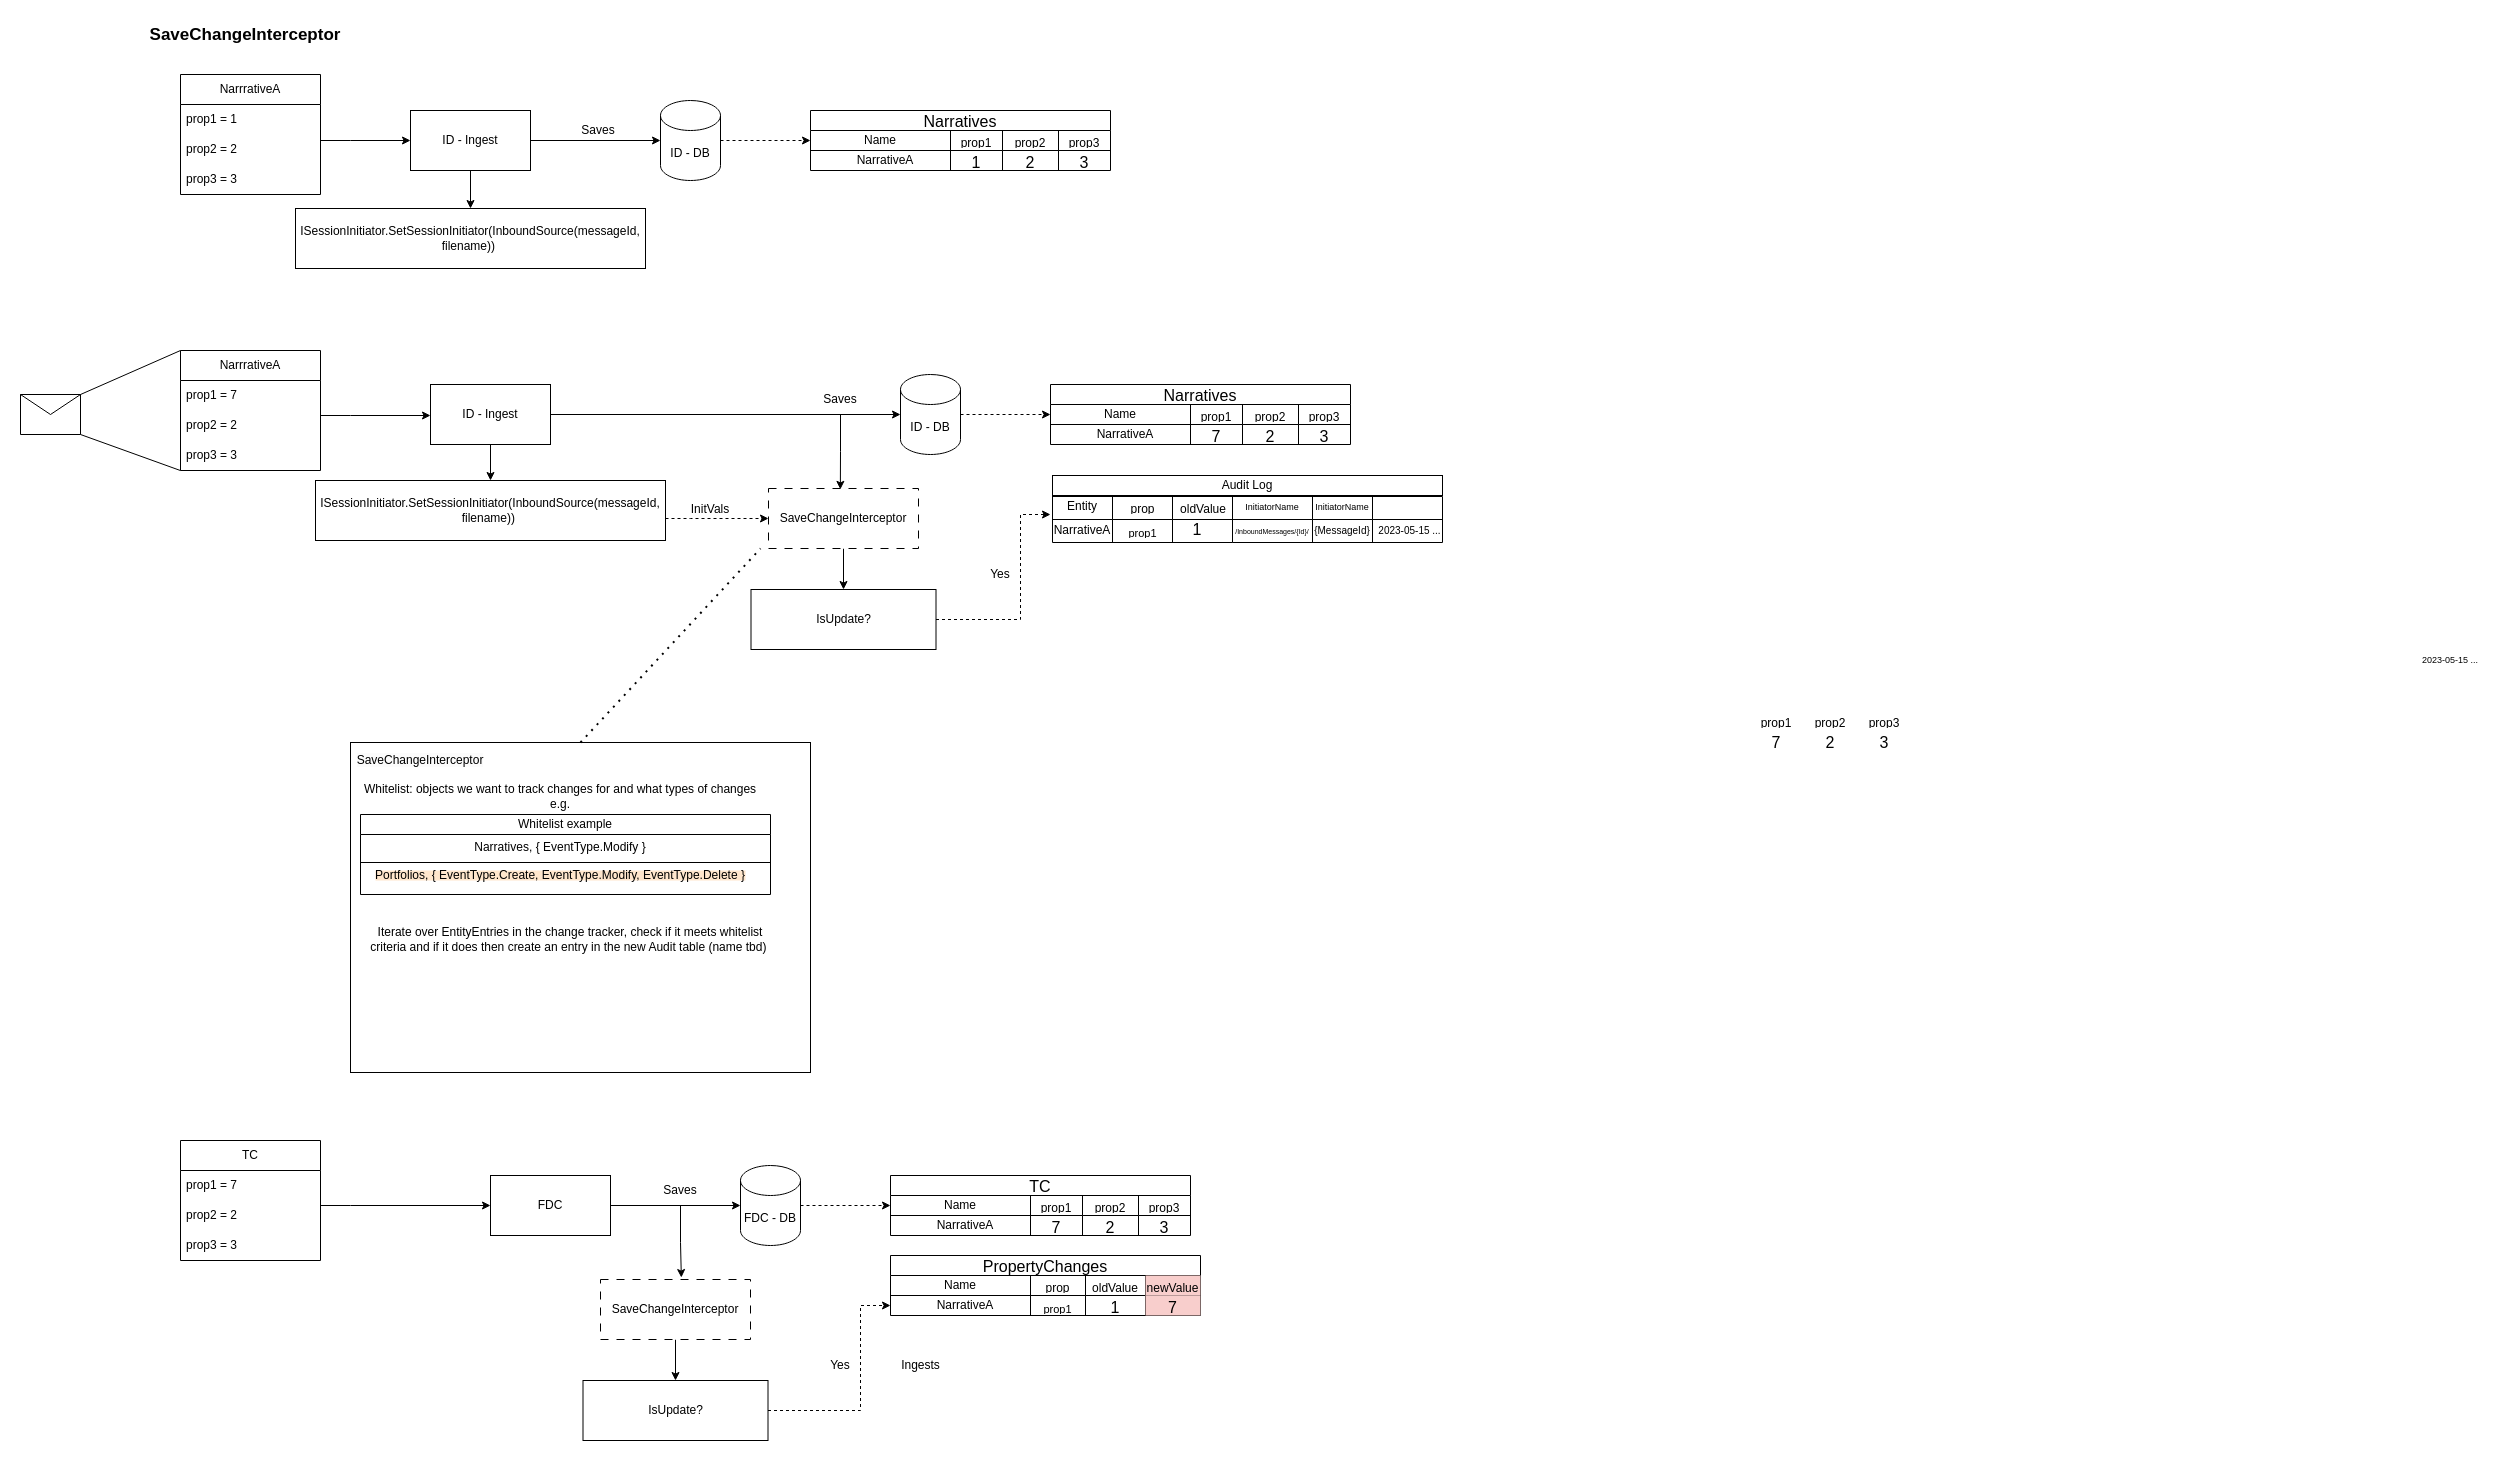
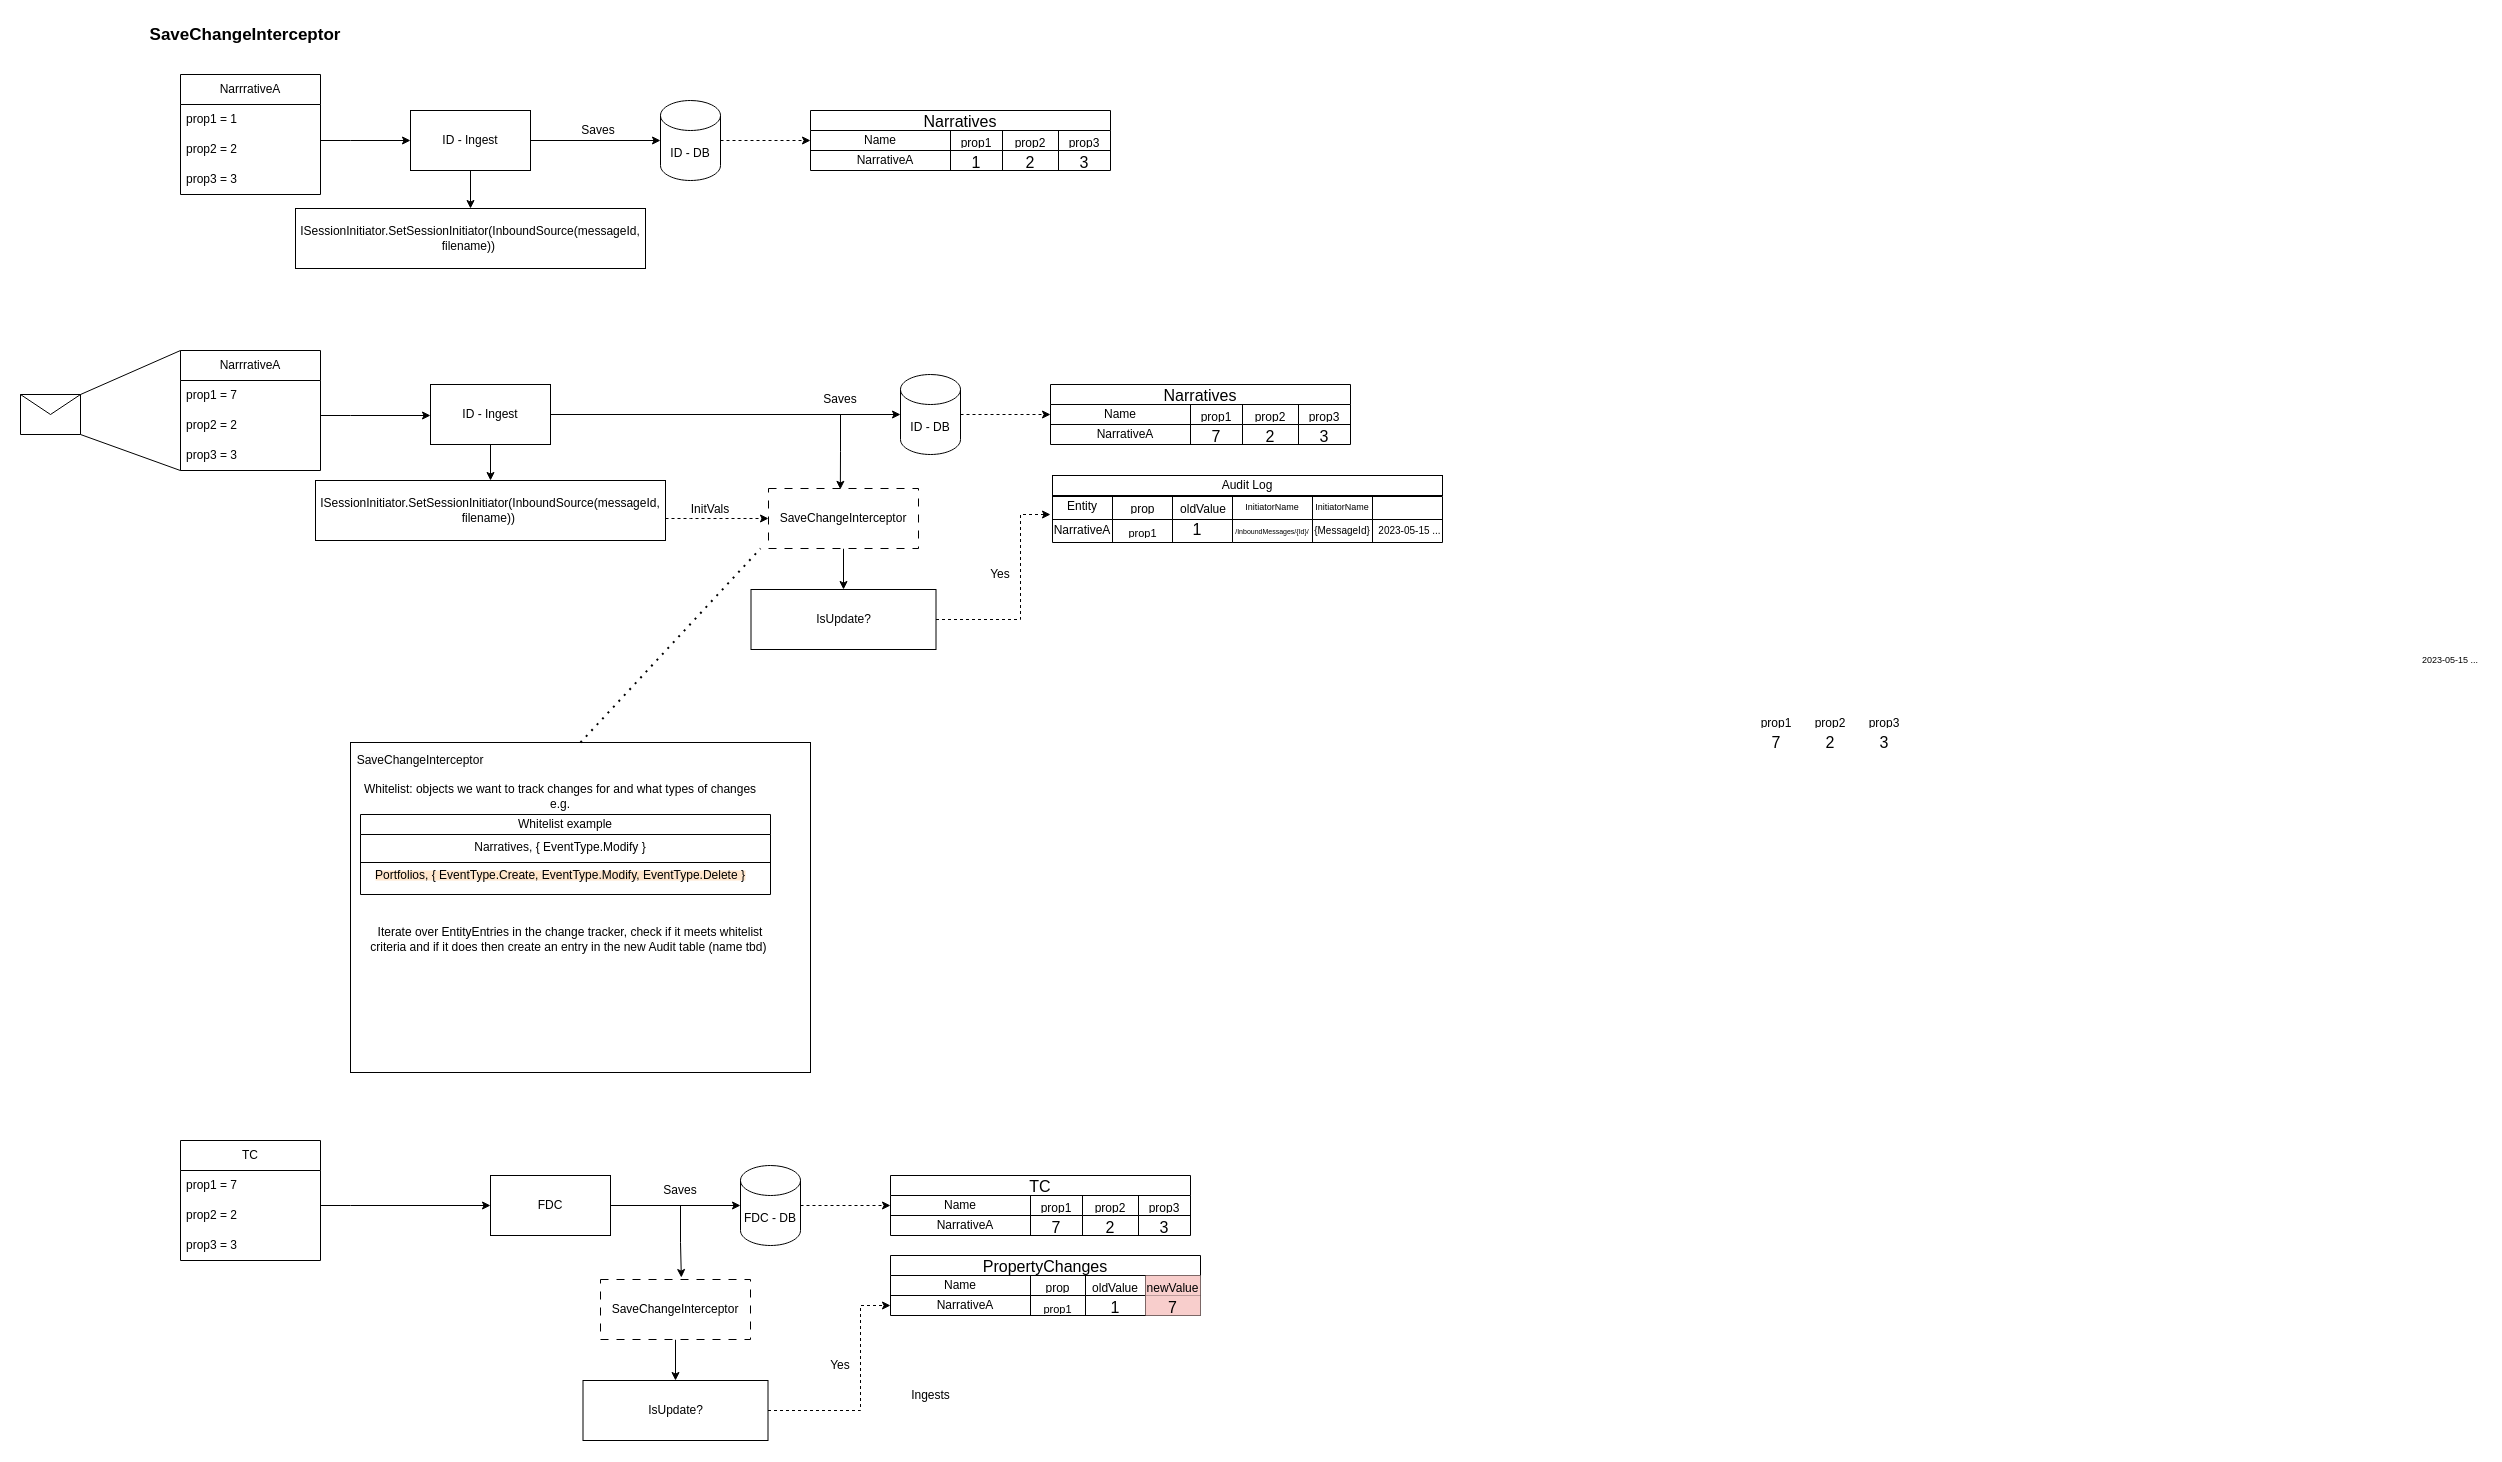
node "Ingests": moved (921, 1366) -> (931, 1396)
